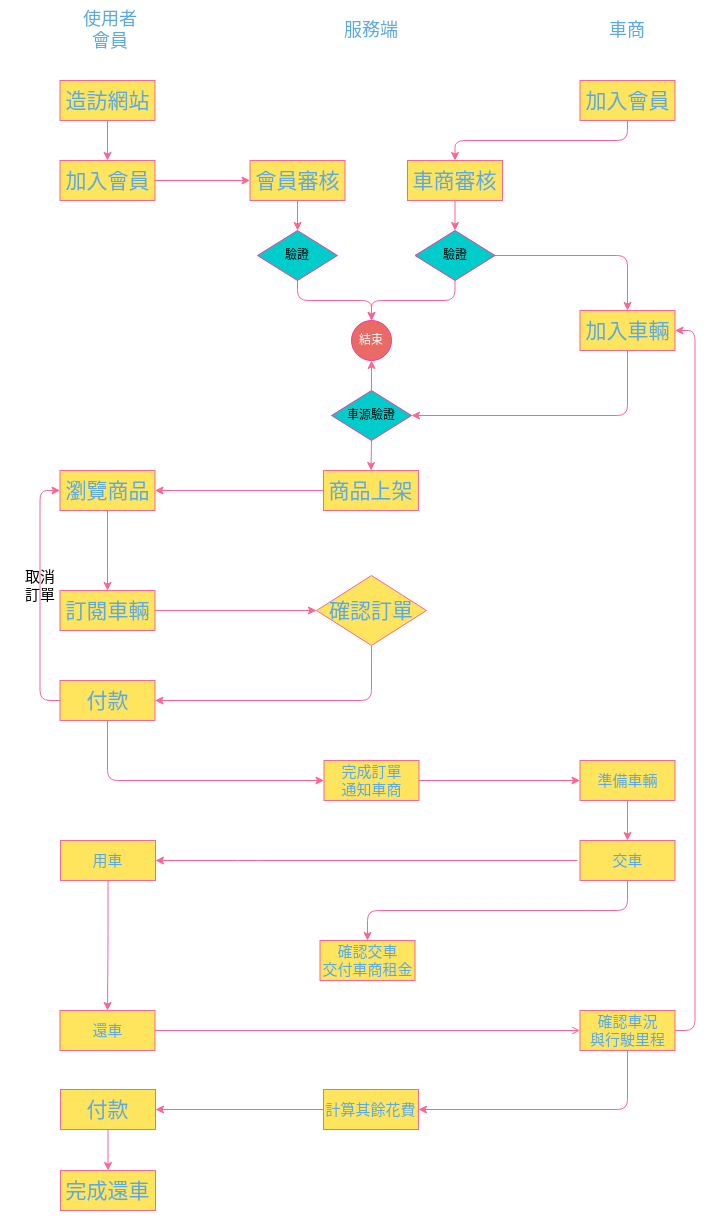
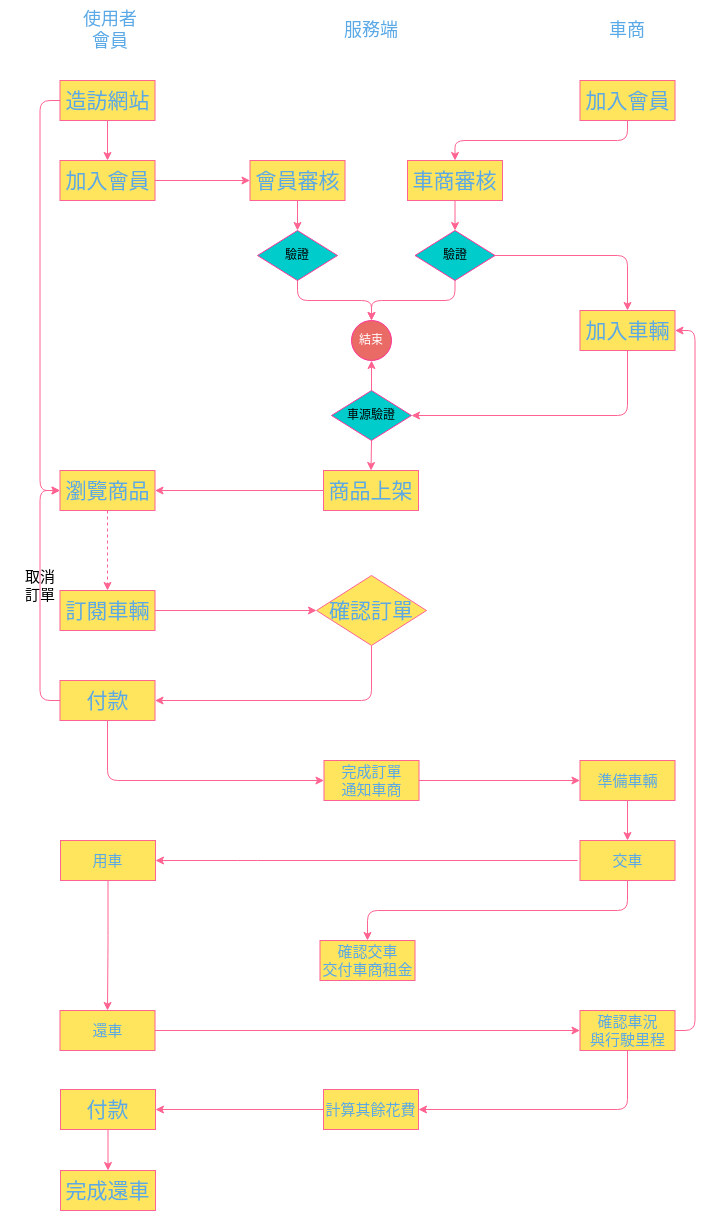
edge "造訪網站" -> "瀏覽商品": added
edge "瀏覽商品" -> "訂閱車輛": style solid -> dashed
edge "還車" -> "確認車況 與行駛里程": arrowhead open -> classic
